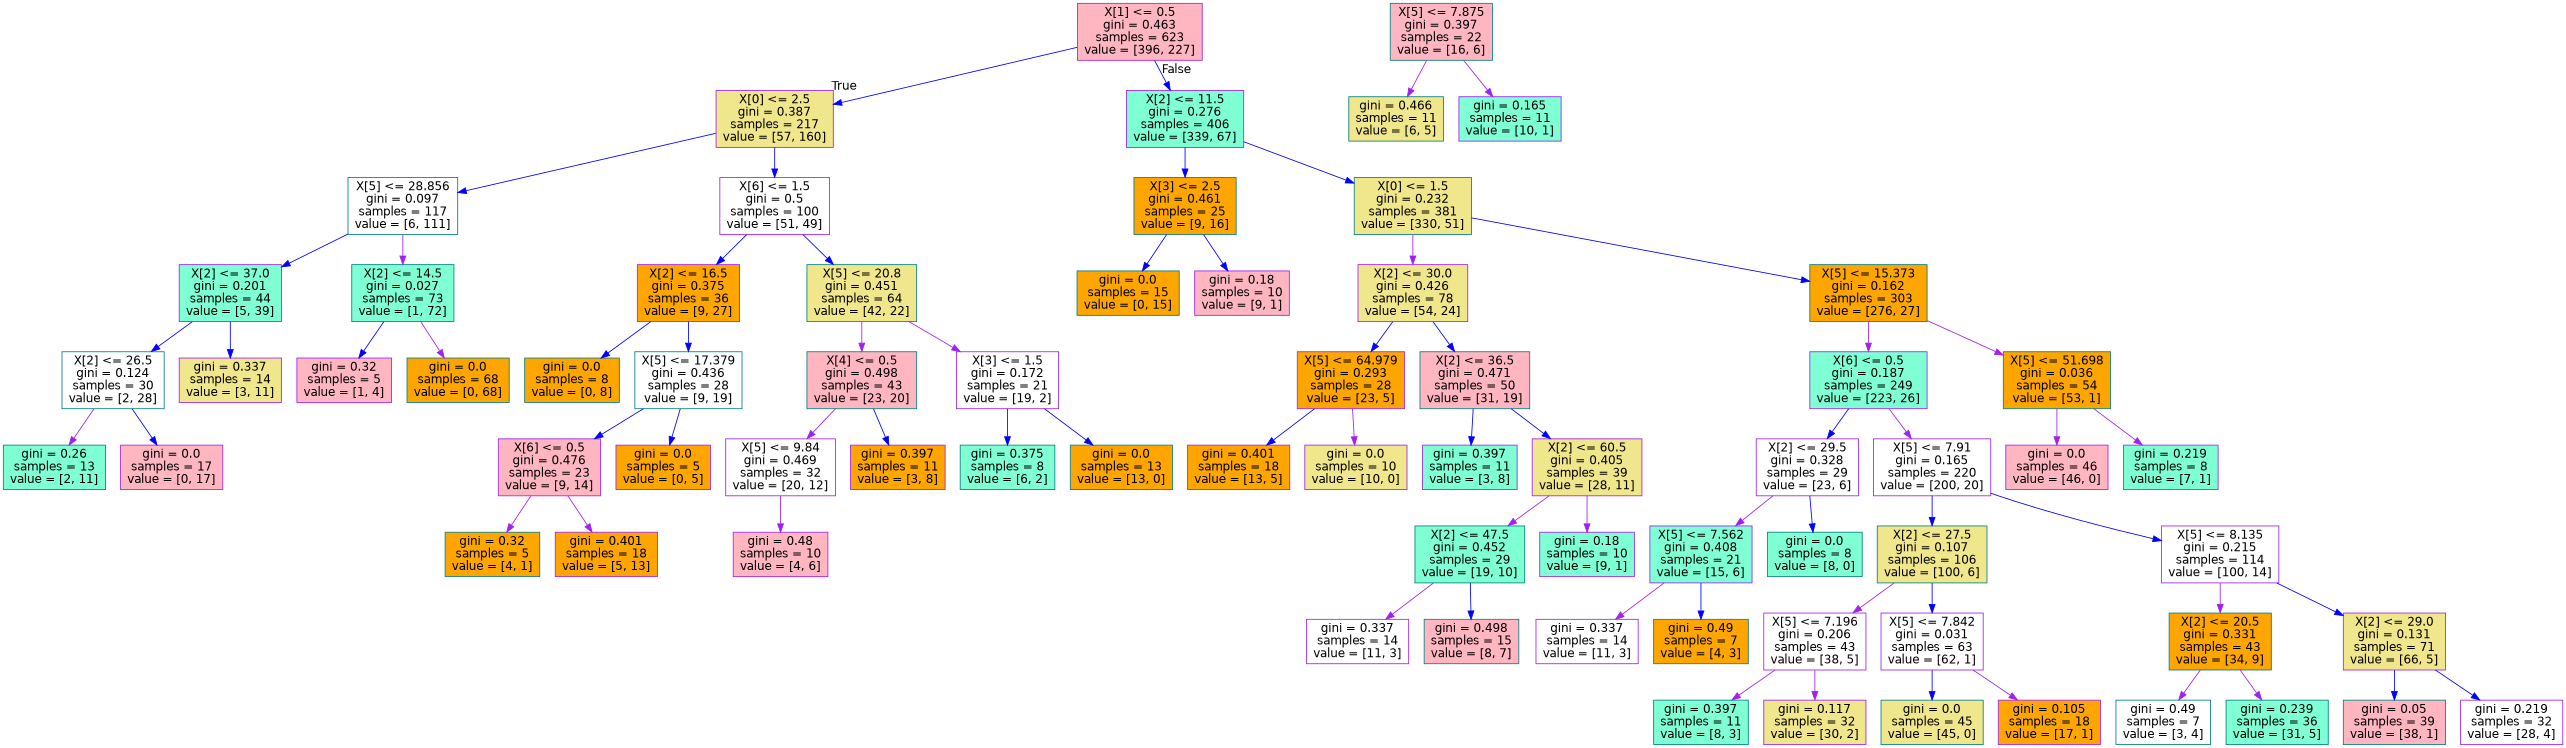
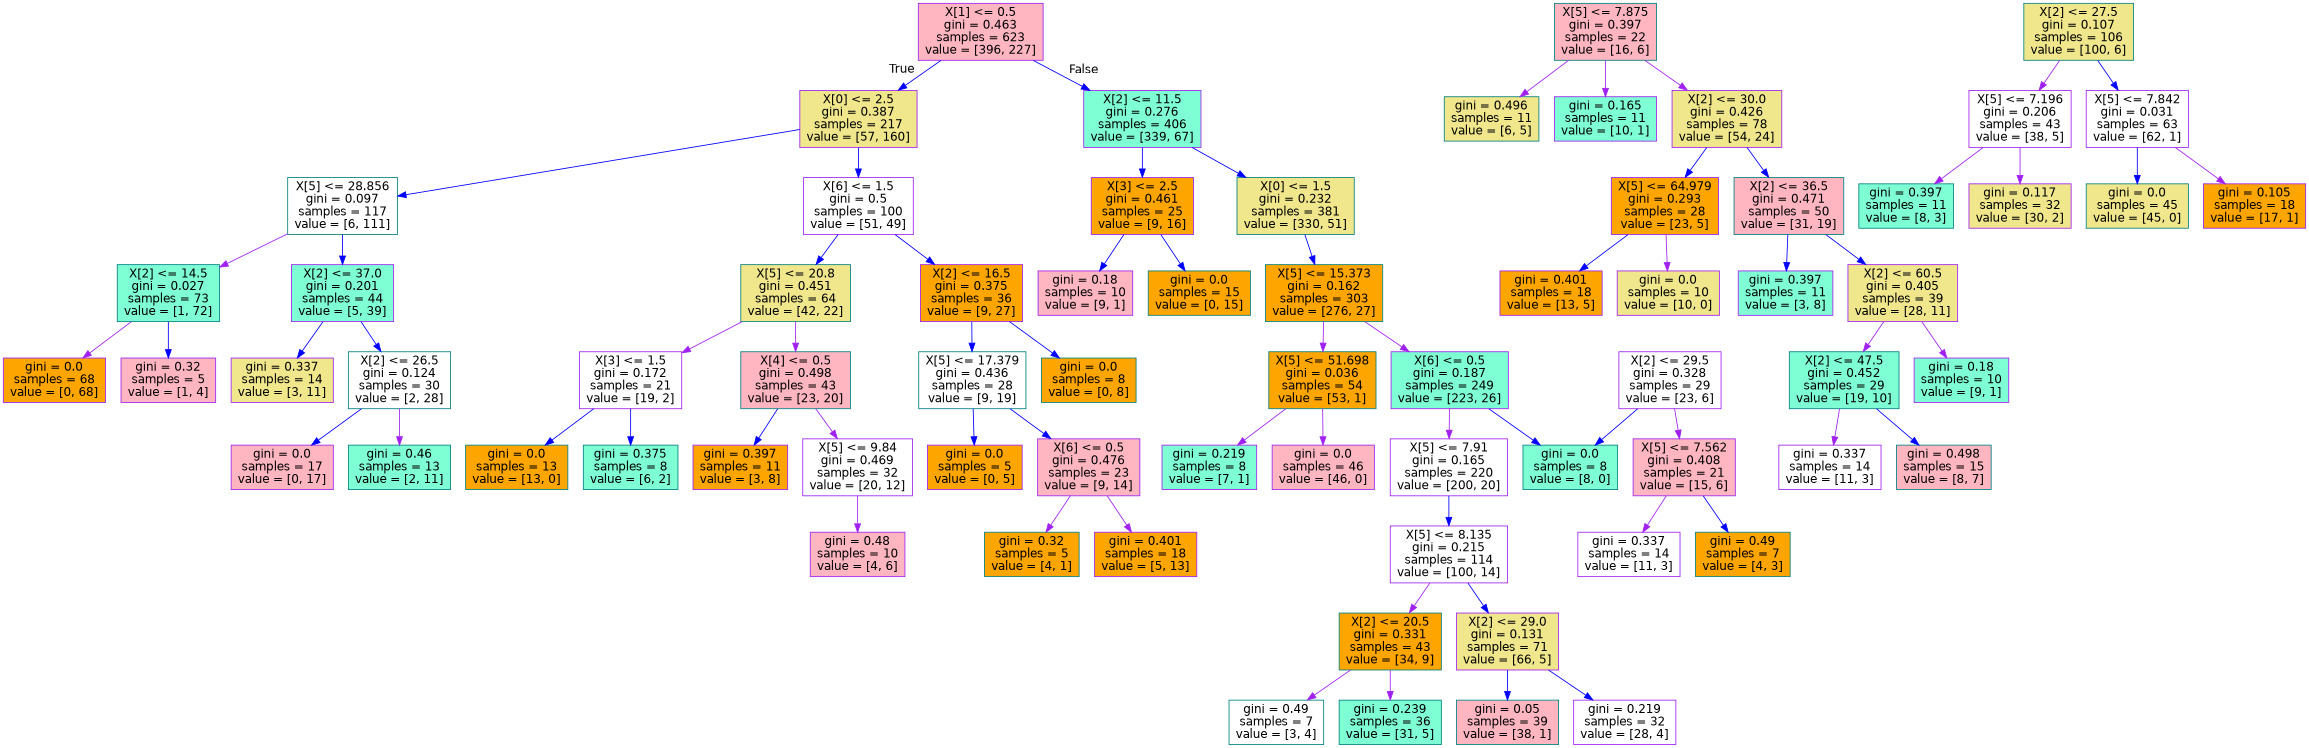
node "gini = 0.466 samples = 11 value = [6, 5]": label "gini = 0.466 samples = 11 value = [6, 5]" -> "gini = 0.496 samples = 11 value = [6, 5]"
node "X[3] <= 2.5 gini = 0.461 samples = 25 value = [9, 16]": color teal -> purple
edge "X[0] <= 1.5 gini = 0.232 samples = 381 value = [330, 51]" -> "X[2] <= 30.0 gini = 0.426 samples = 78 value = [54, 24]": now "X[5] <= 7.875 gini = 0.397 samples = 22 value = [16, 6]" -> "X[2] <= 30.0 gini = 0.426 samples = 78 value = [54, 24]"
node "gini = 0.0 samples = 68 value = [0, 68]": color teal -> purple
edge "X[6] <= 0.5 gini = 0.187 samples = 249 value = [223, 26]" -> "X[2] <= 29.5 gini = 0.328 samples = 29 value = [23, 6]": now "X[6] <= 0.5 gini = 0.187 samples = 249 value = [223, 26]" -> "gini = 0.0 samples = 8 value = [8, 0]"
node "gini = 0.26 samples = 13 value = [2, 11]": label "gini = 0.26 samples = 13 value = [2, 11]" -> "gini = 0.46 samples = 13 value = [2, 11]"
edge "X[5] <= 7.91 gini = 0.165 samples = 220 value = [200, 20]" -> "X[2] <= 27.5 gini = 0.107 samples = 106 value = [100, 6]": removed
node "X[5] <= 7.562 gini = 0.408 samples = 21 value = [15, 6]": fillcolor aquamarine -> lightpink
